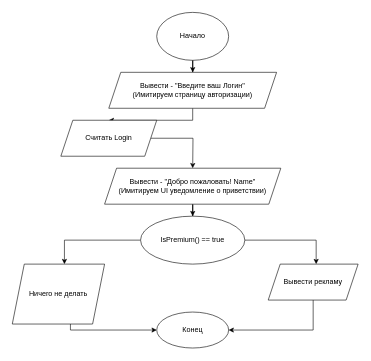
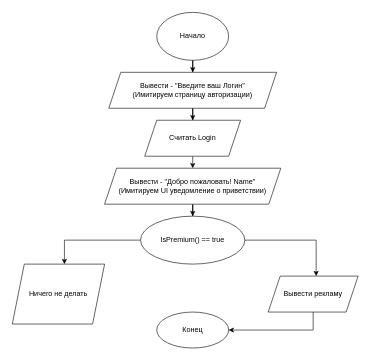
node "Считать Login": moved (109, 138) -> (193, 138)
node "Вывести рекламу": moved (314, 282) -> (314, 294)
edge "Ничего не делать" -> "Конец": removed
